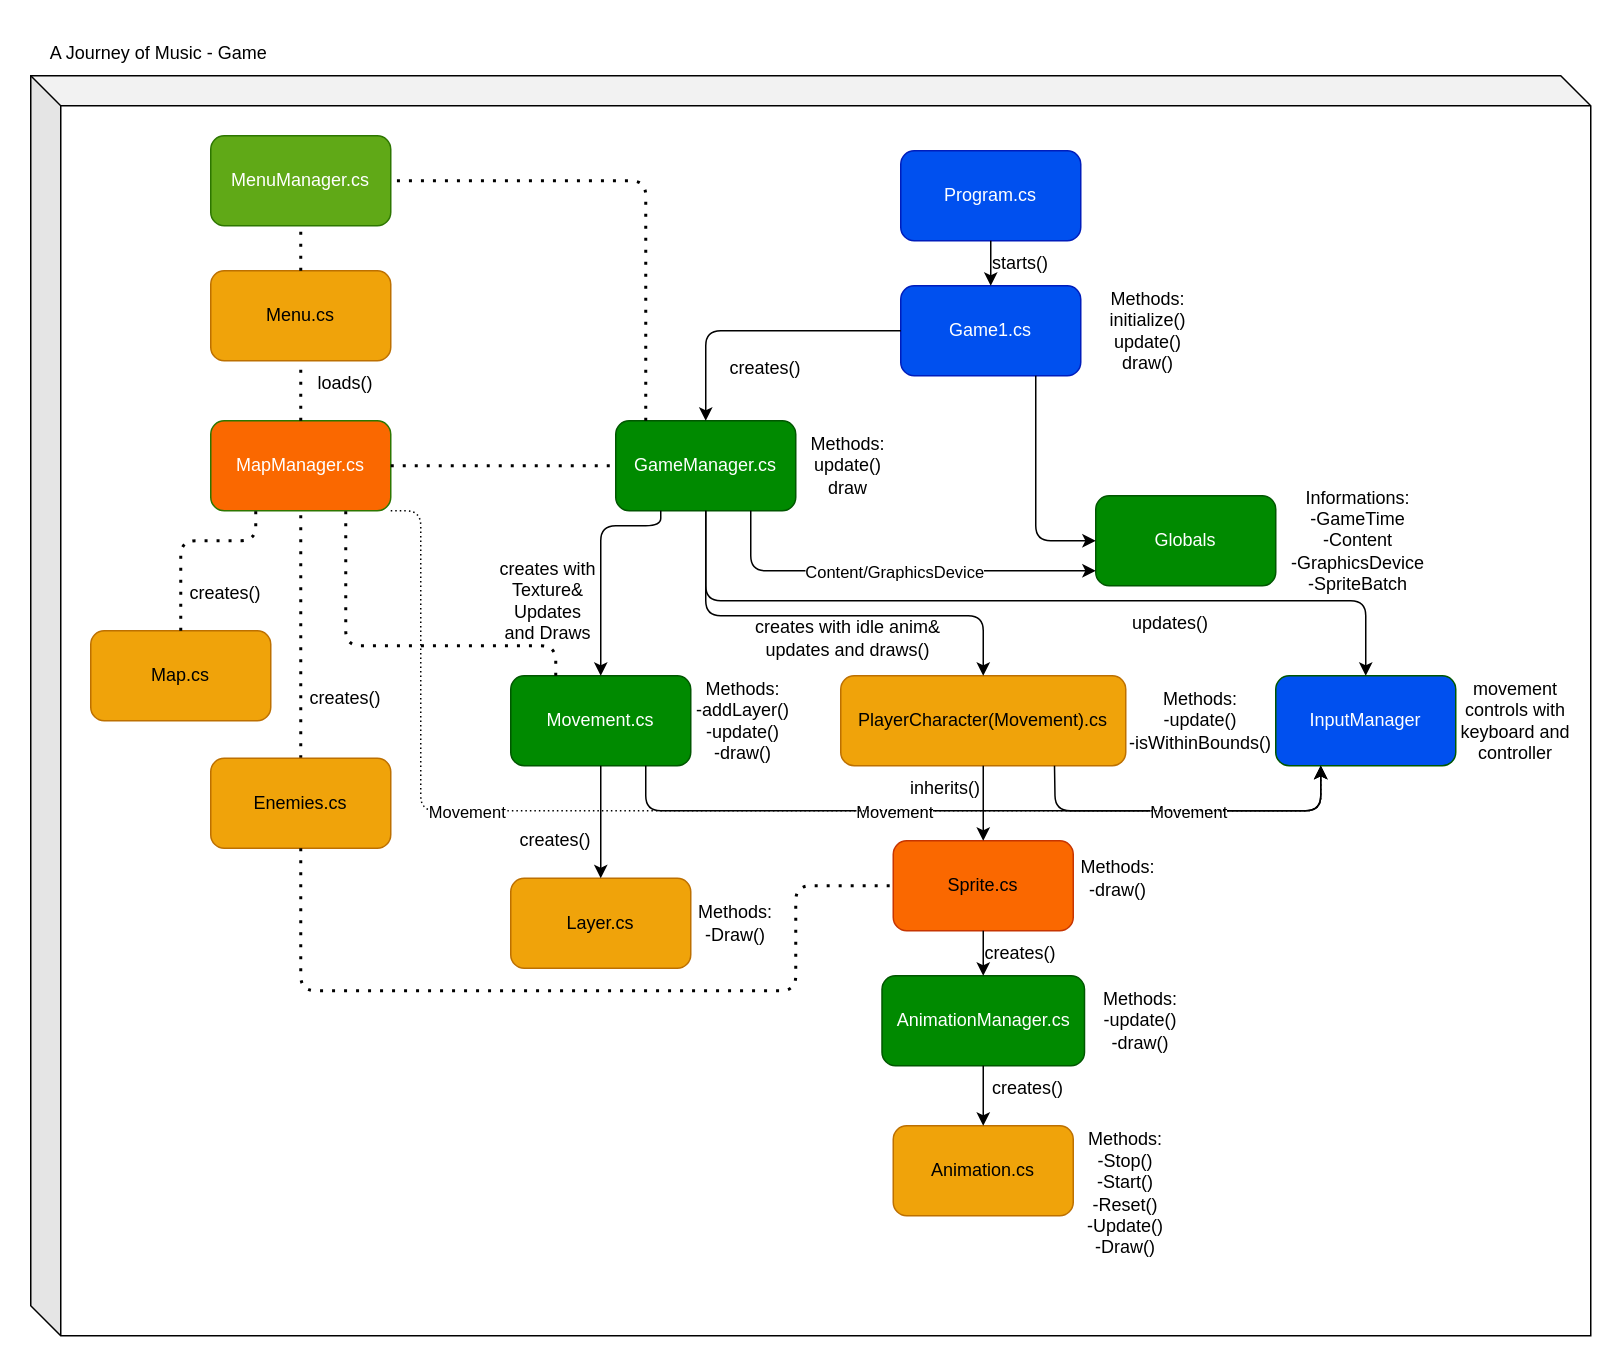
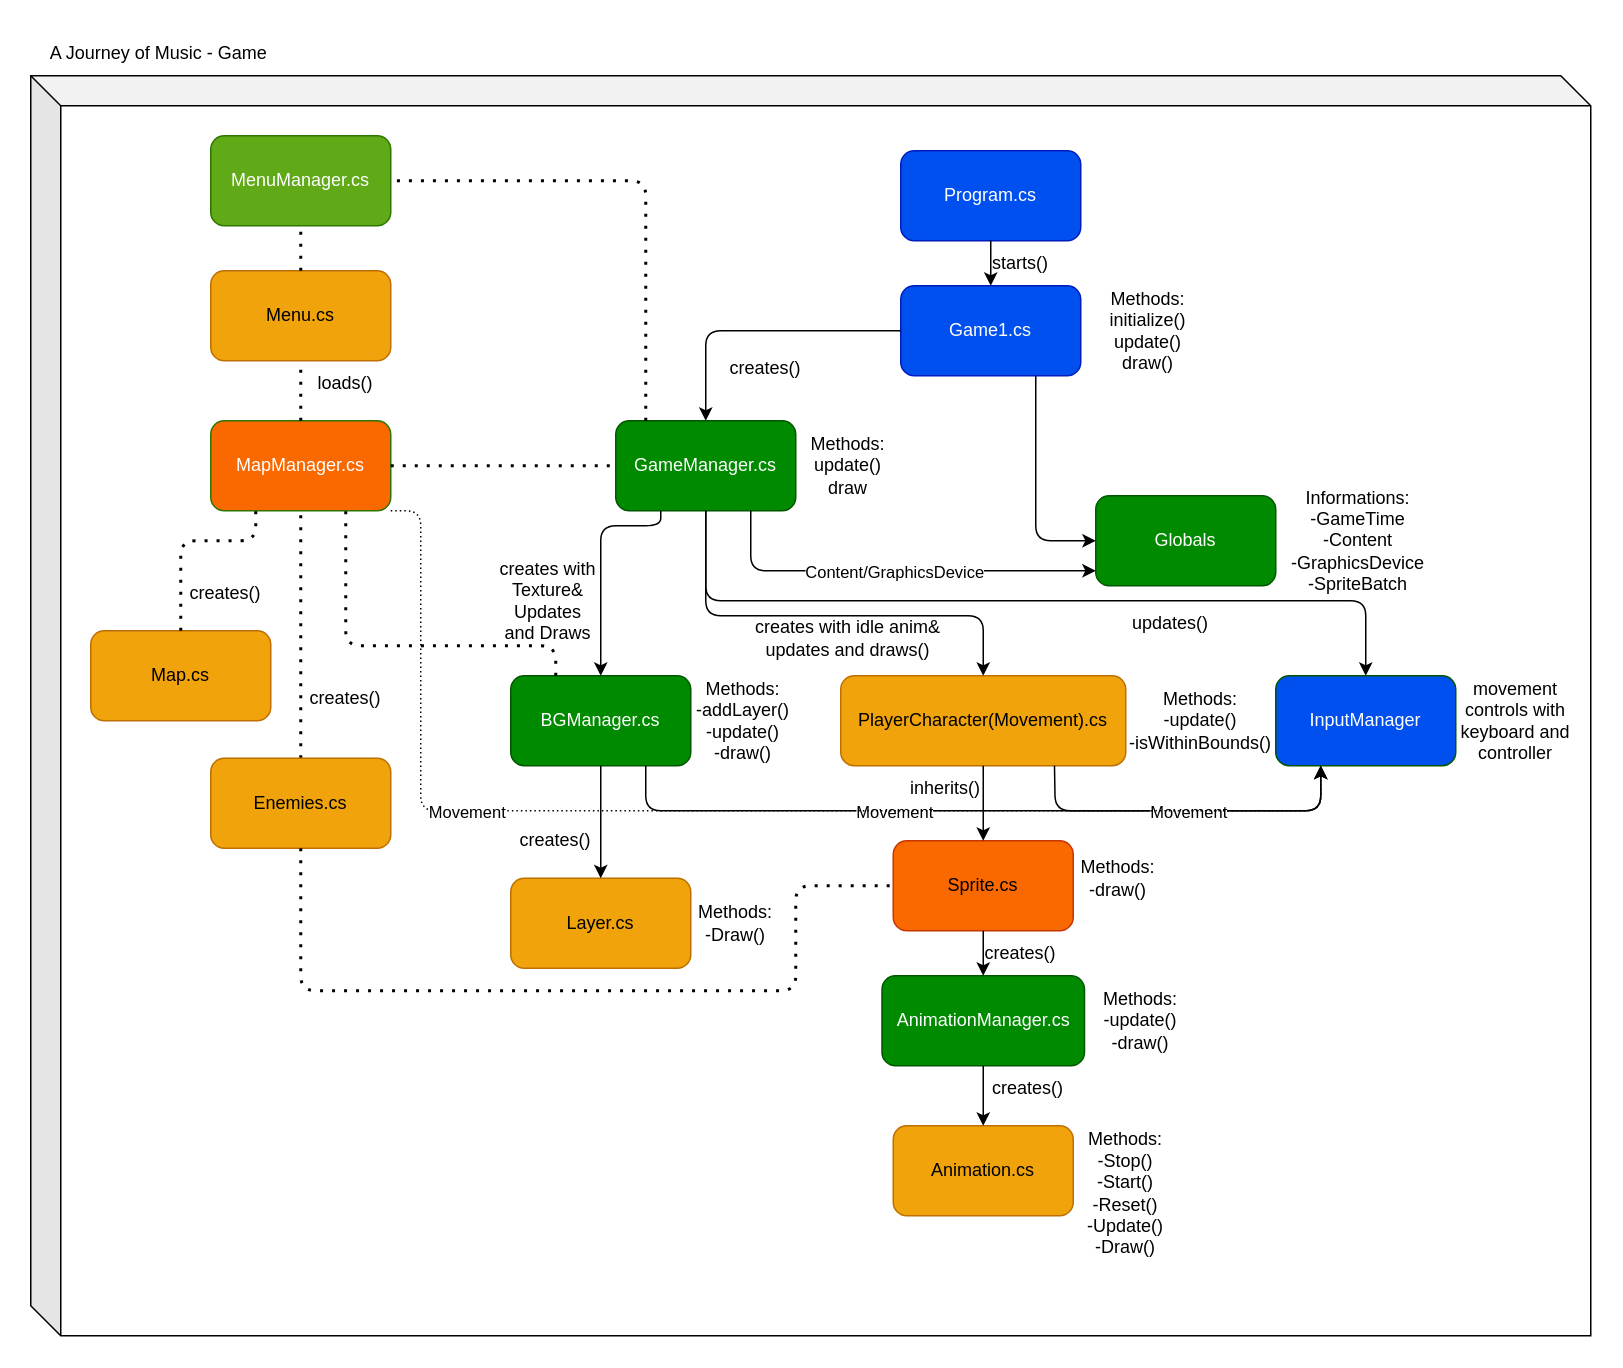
node "Movement.cs": label "Movement.cs" -> "BGManager.cs"
